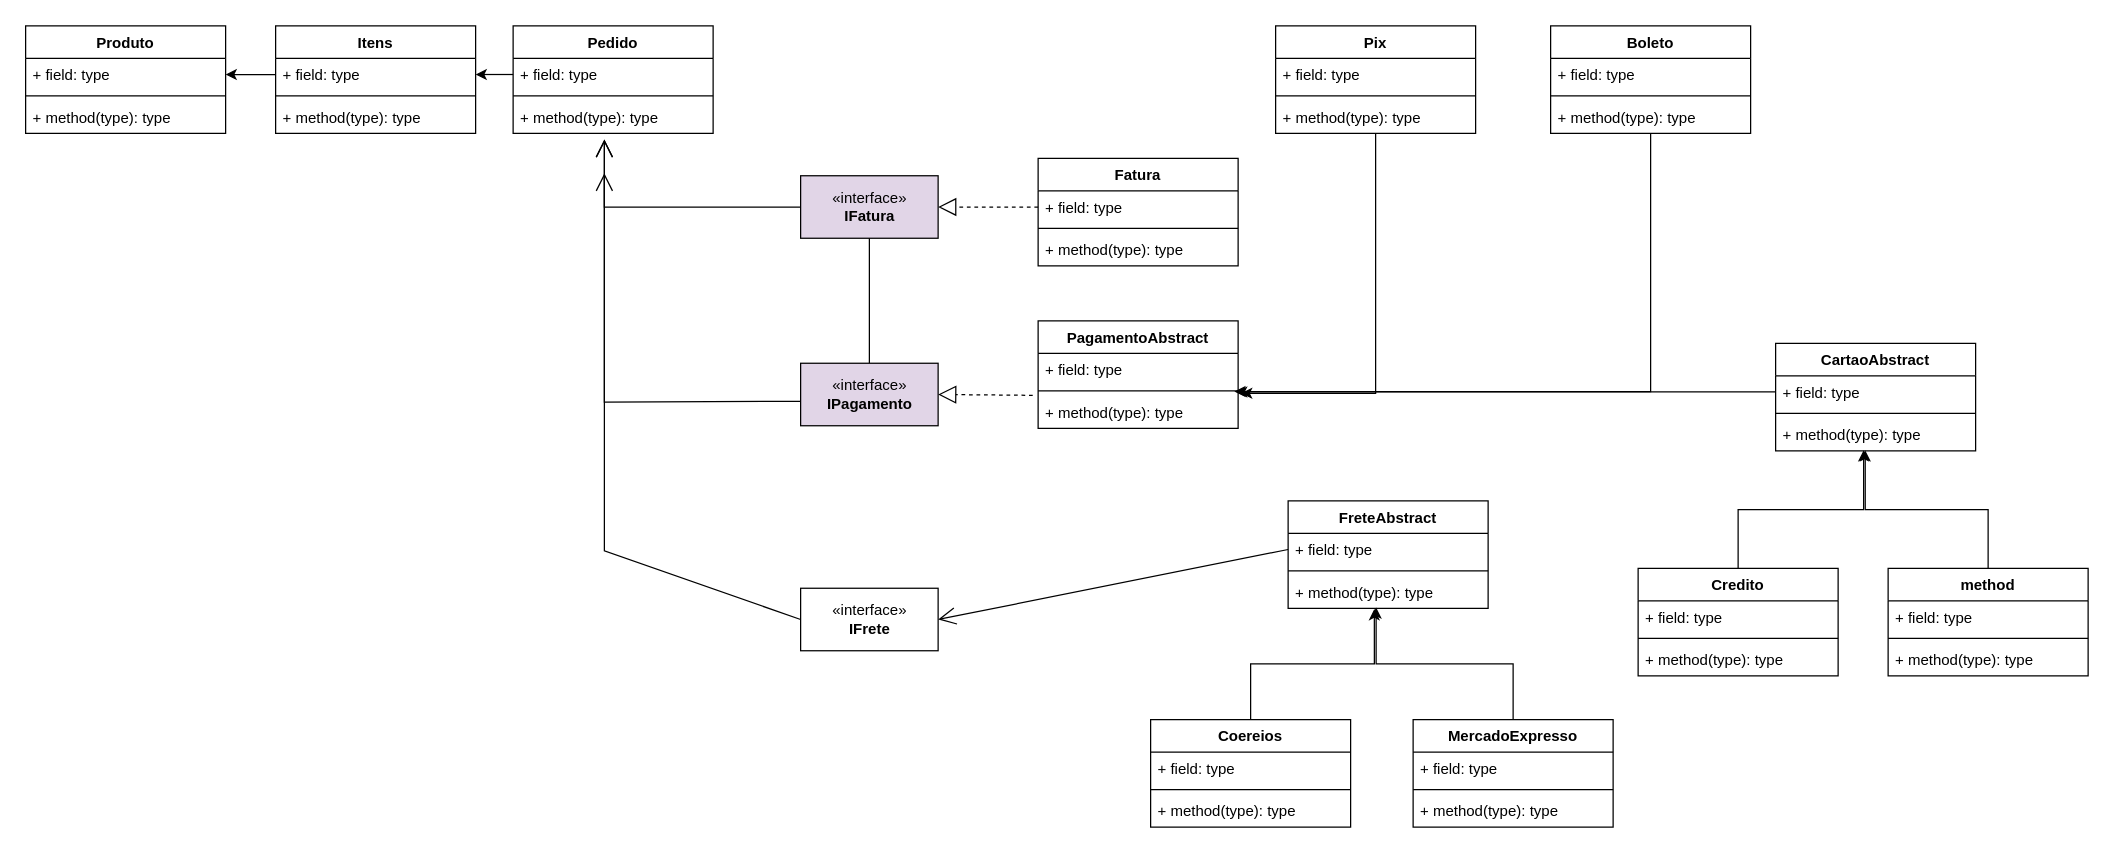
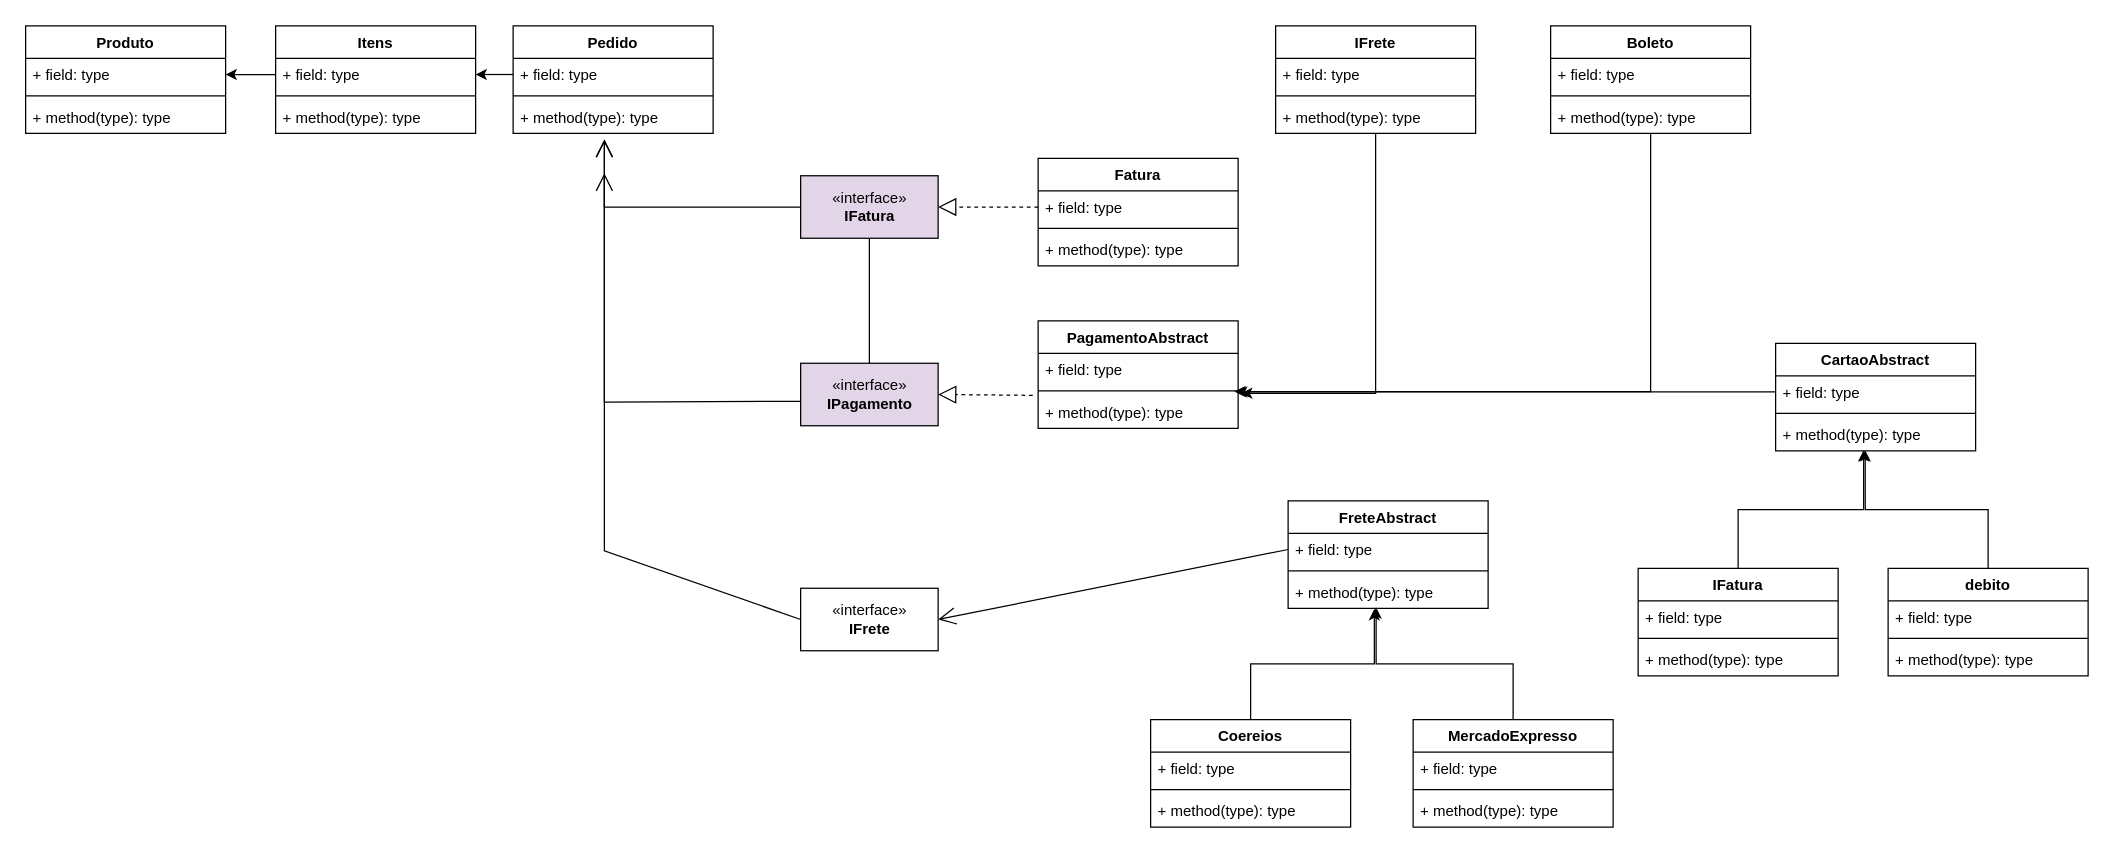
node "Pix": label "Pix" -> "IFrete"
node "Credito": label "Credito" -> "IFatura"
node "method": label "method" -> "debito"
